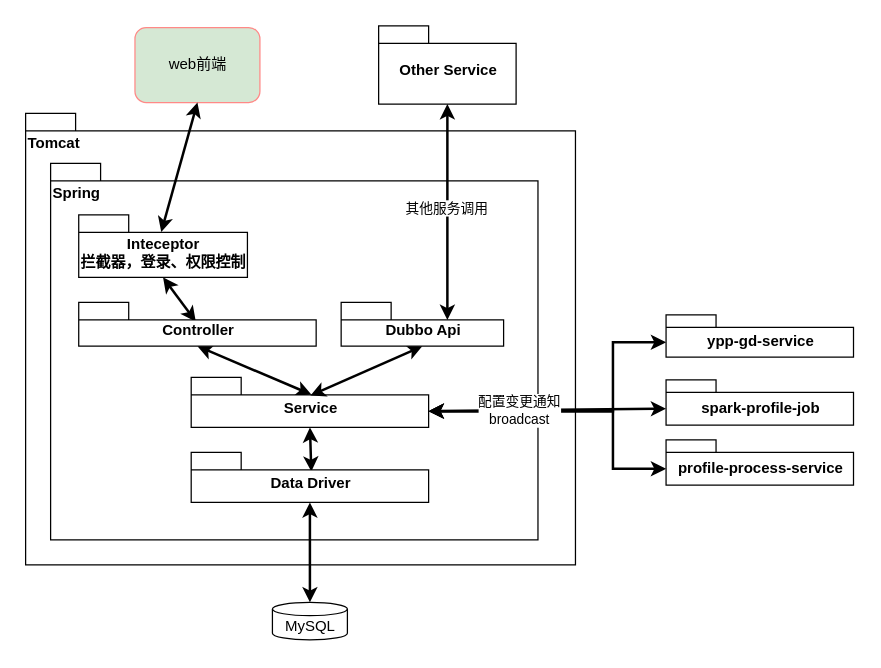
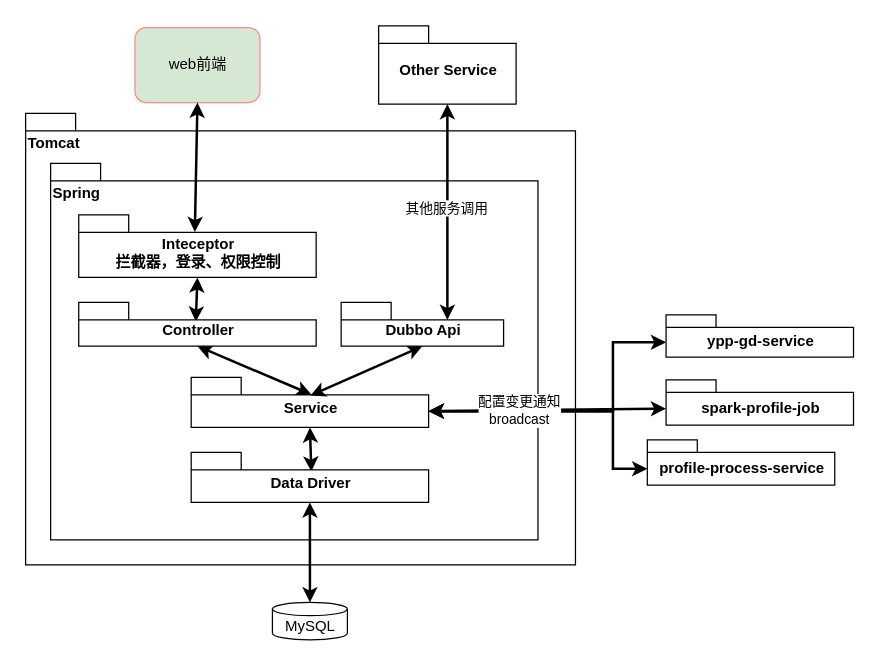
node "Inteceptor 拦截器，登录、权限控制": size 169x63 -> 238x63
node "profile-process-service": moved (760, 462) -> (741, 462)
